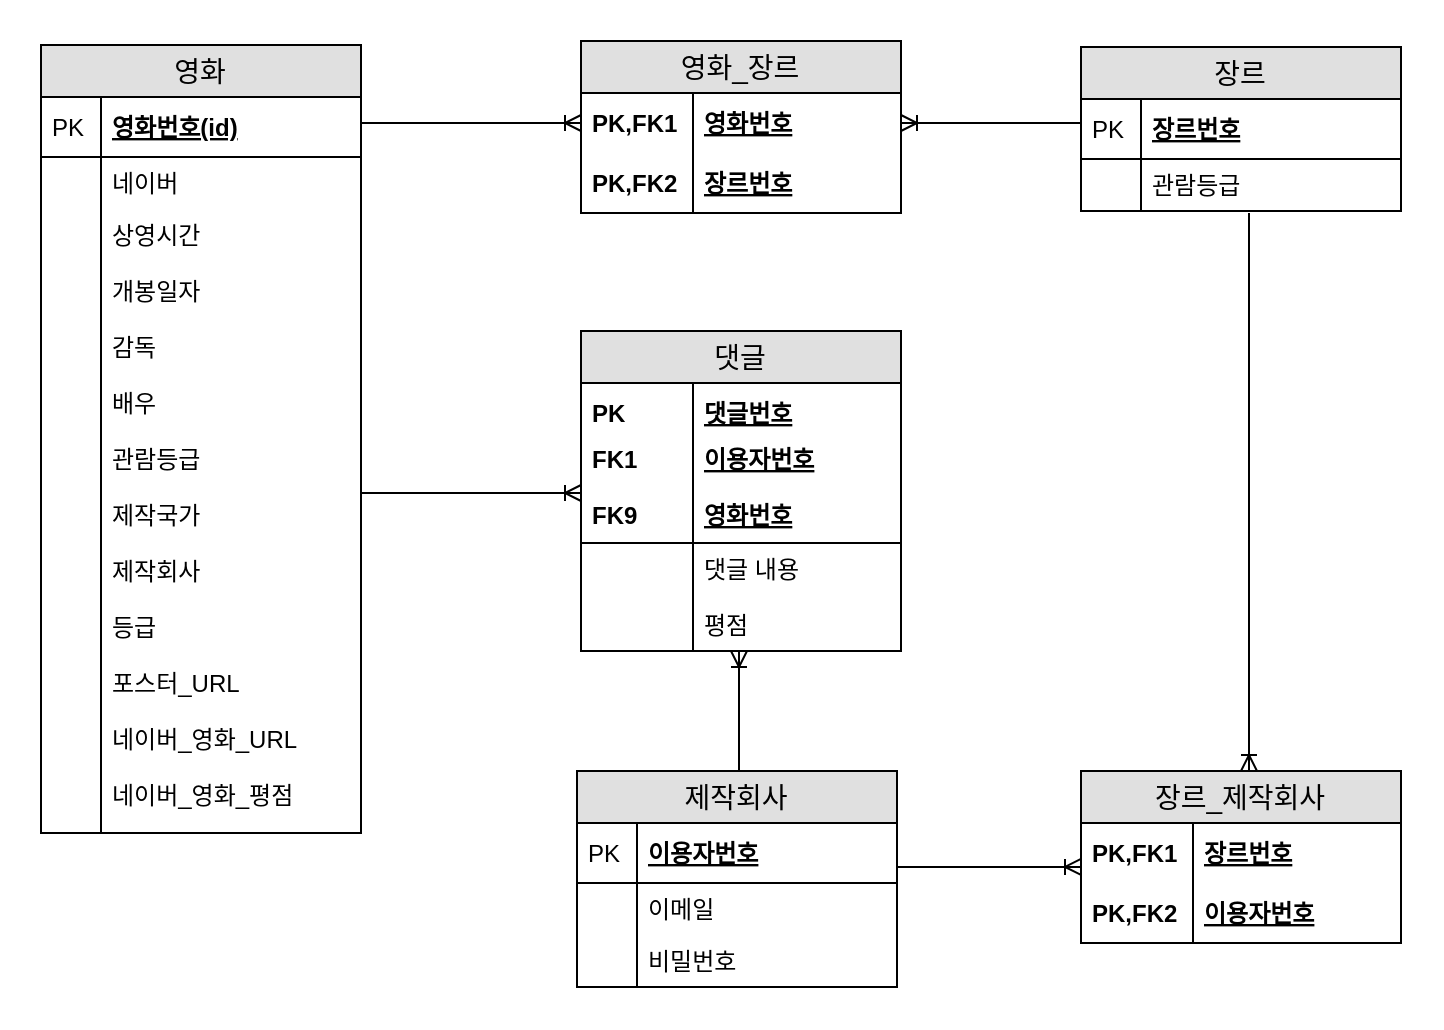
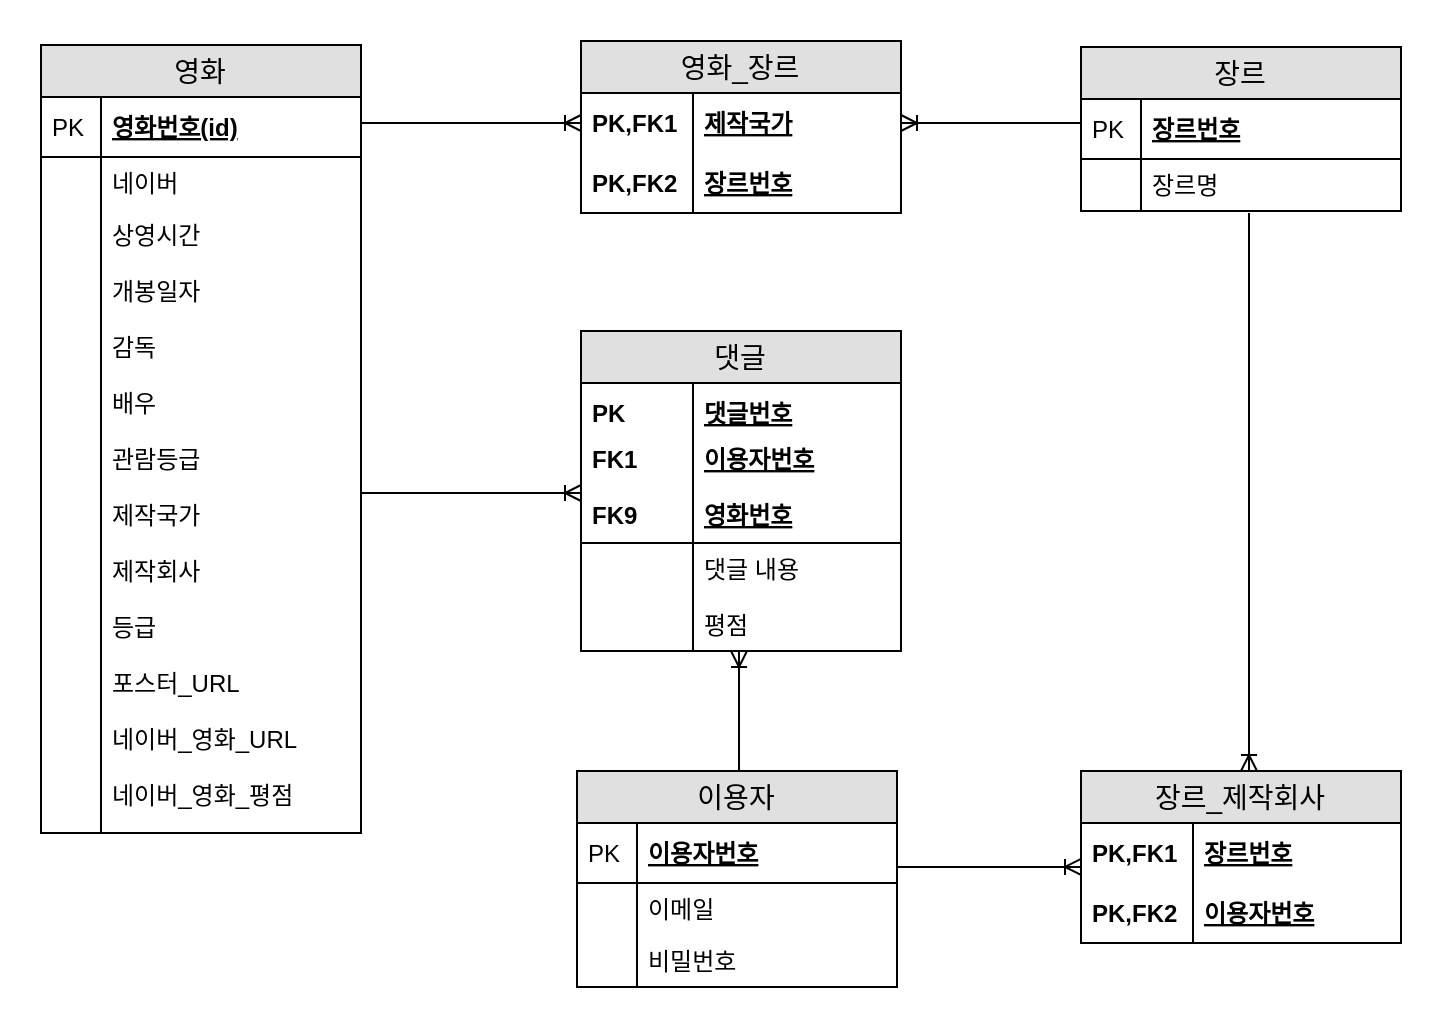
node "영화번호": label "영화번호" -> "제작국가"
node "관람등급": label "관람등급" -> "장르명"
node "제작회사": label "제작회사" -> "이용자"
